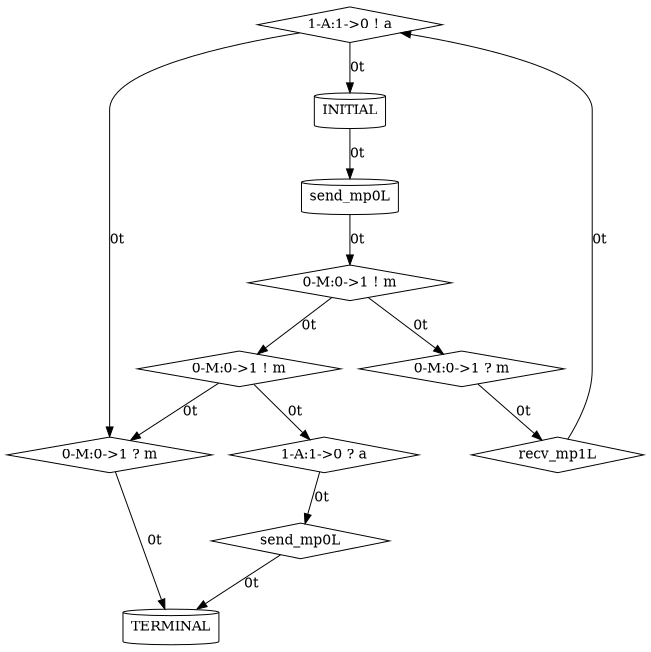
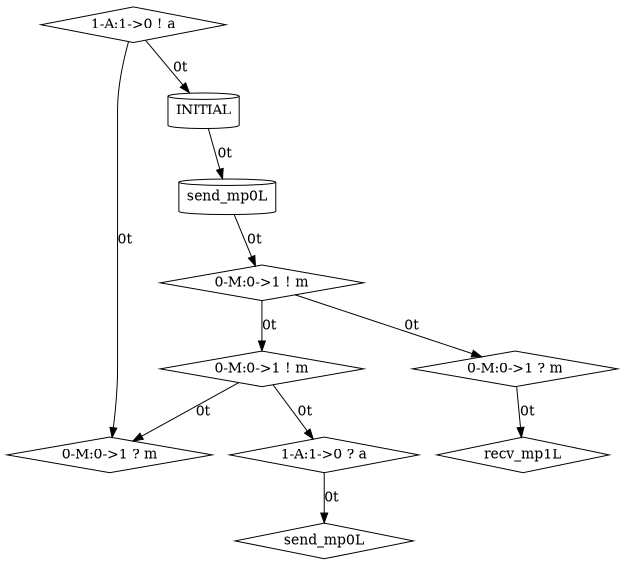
edge "recv_mp1L" -> "1-A:1->0 ! a": removed, label "0t"
node "TERMINAL": removed
